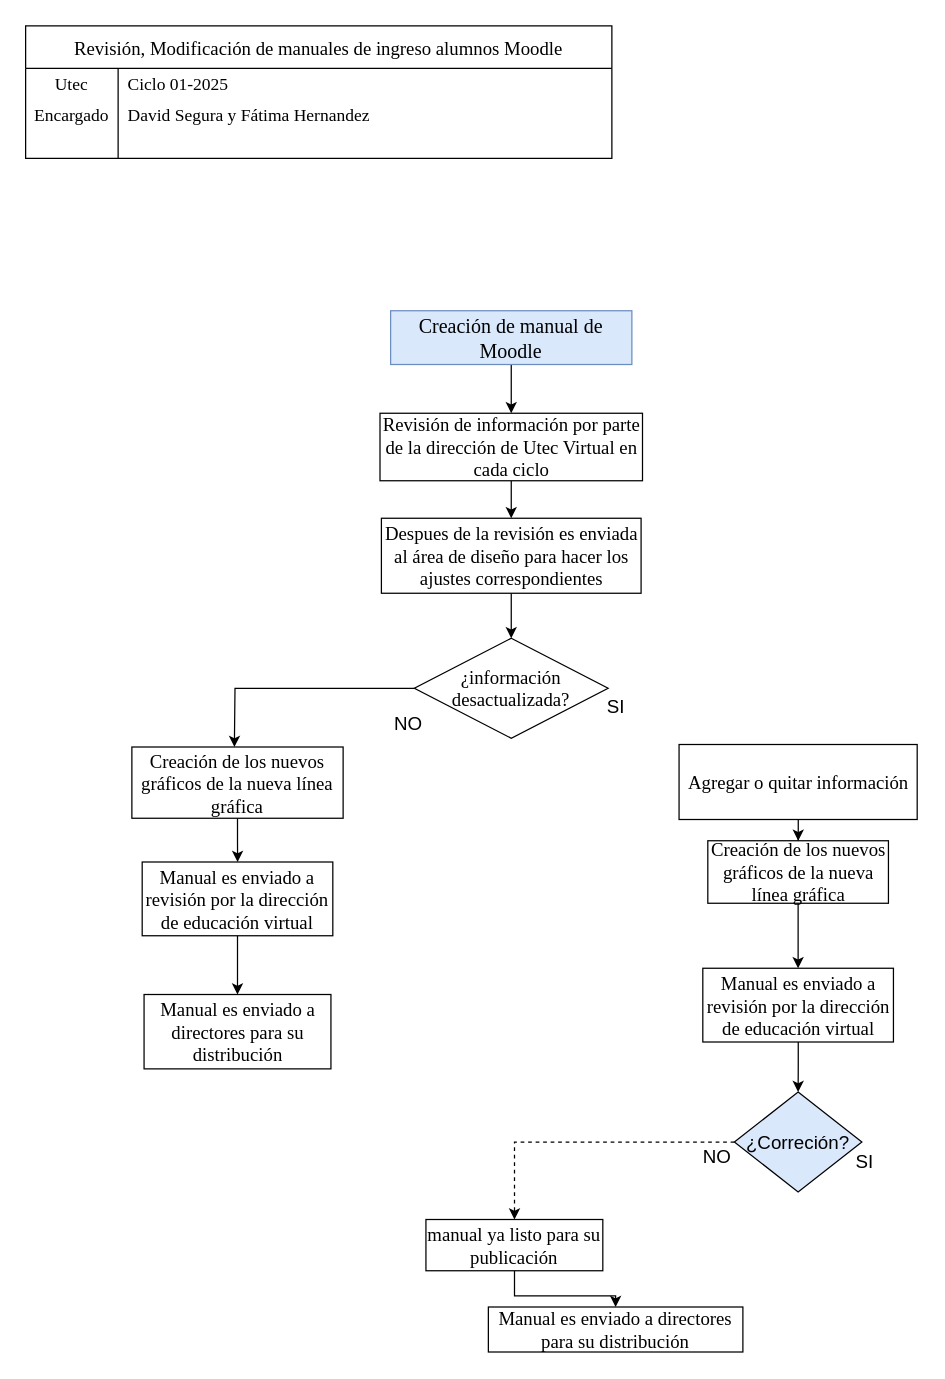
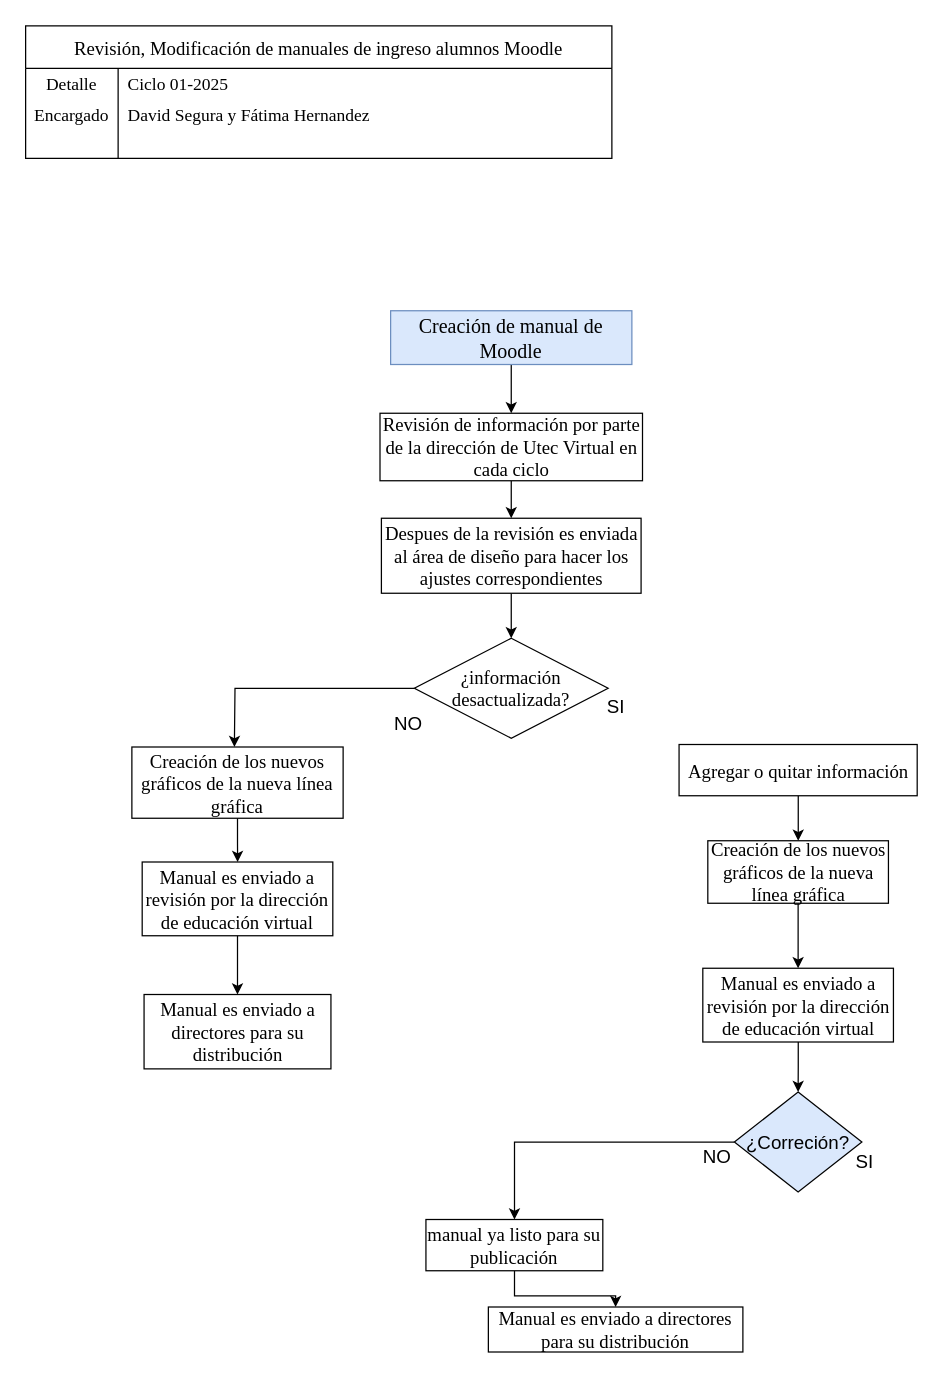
node "Utec": label "Utec" -> "Detalle"
node "Agregar o quitar información": size 238x75 -> 238x51
edge "¿Correción?" -> "manual ya listo para su publicación": style dashed -> solid
